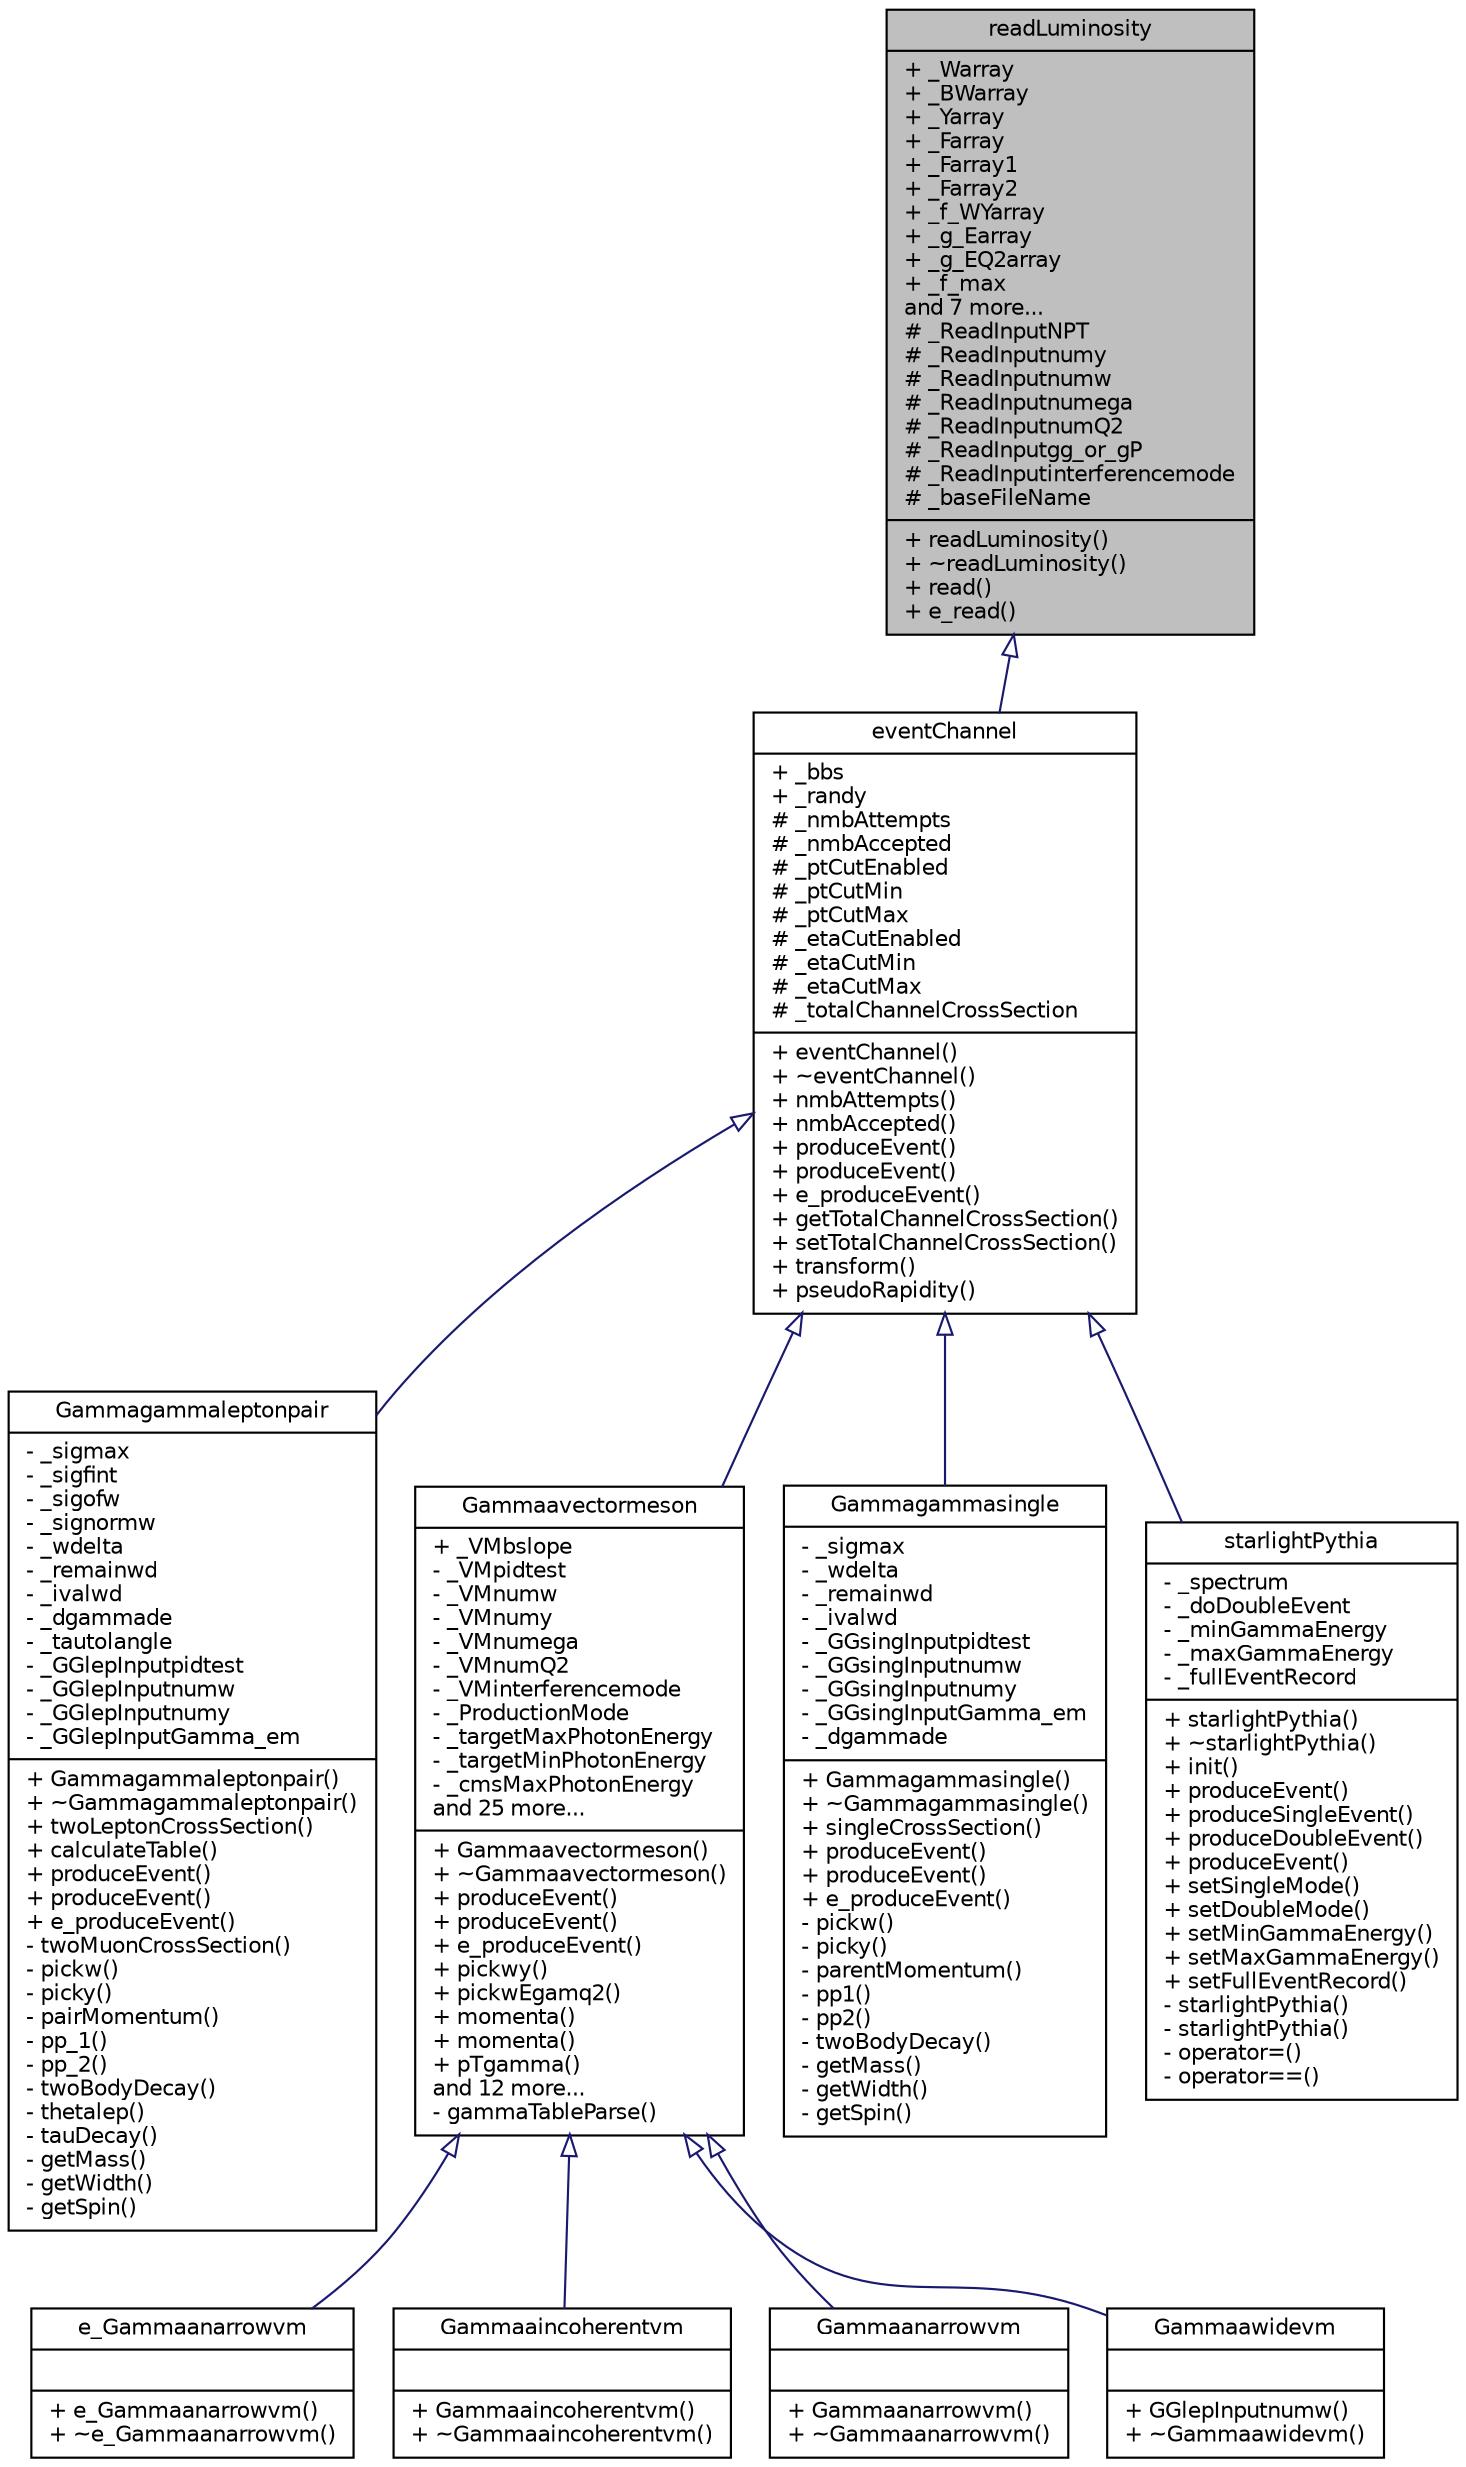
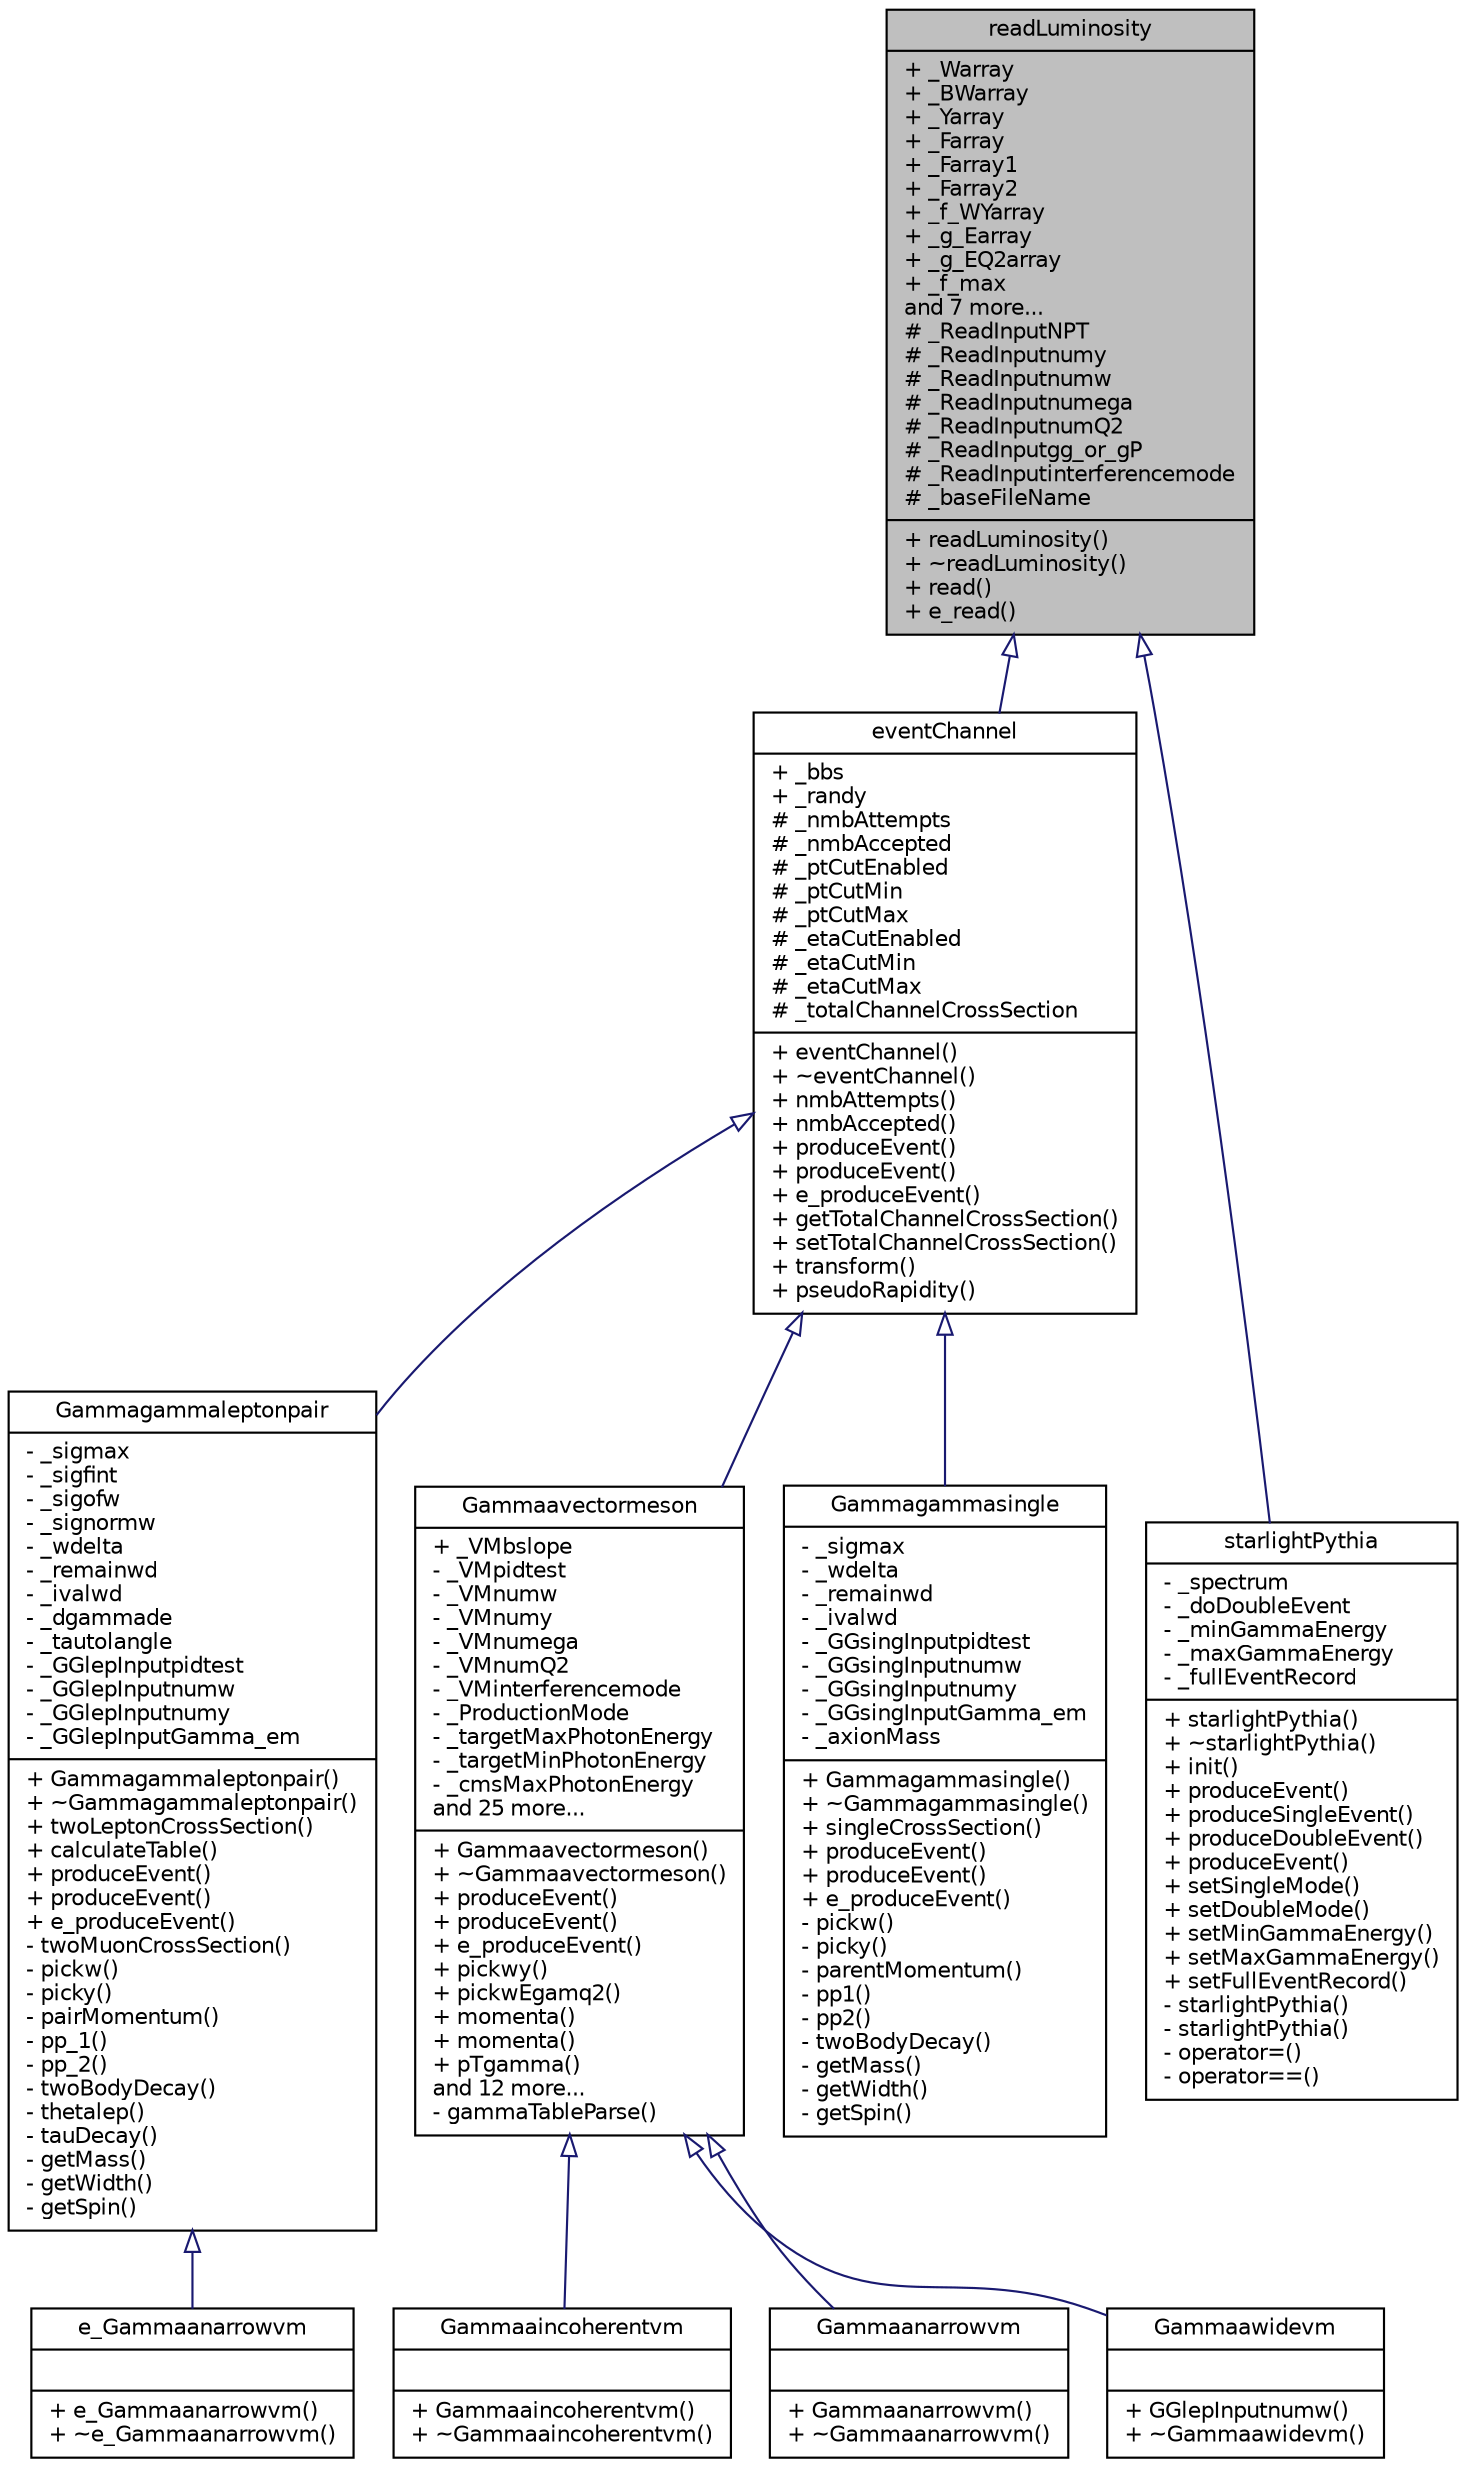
edge "starlightPythia" -> "eventChannel": now "starlightPythia" -> "readLuminosity"
node "Gammagammasingle": text "- _dgammade" -> "- _axionMass"
edge "e_Gammaanarrowvm" -> "Gammaavectormeson": now "e_Gammaanarrowvm" -> "Gammagammaleptonpair"
